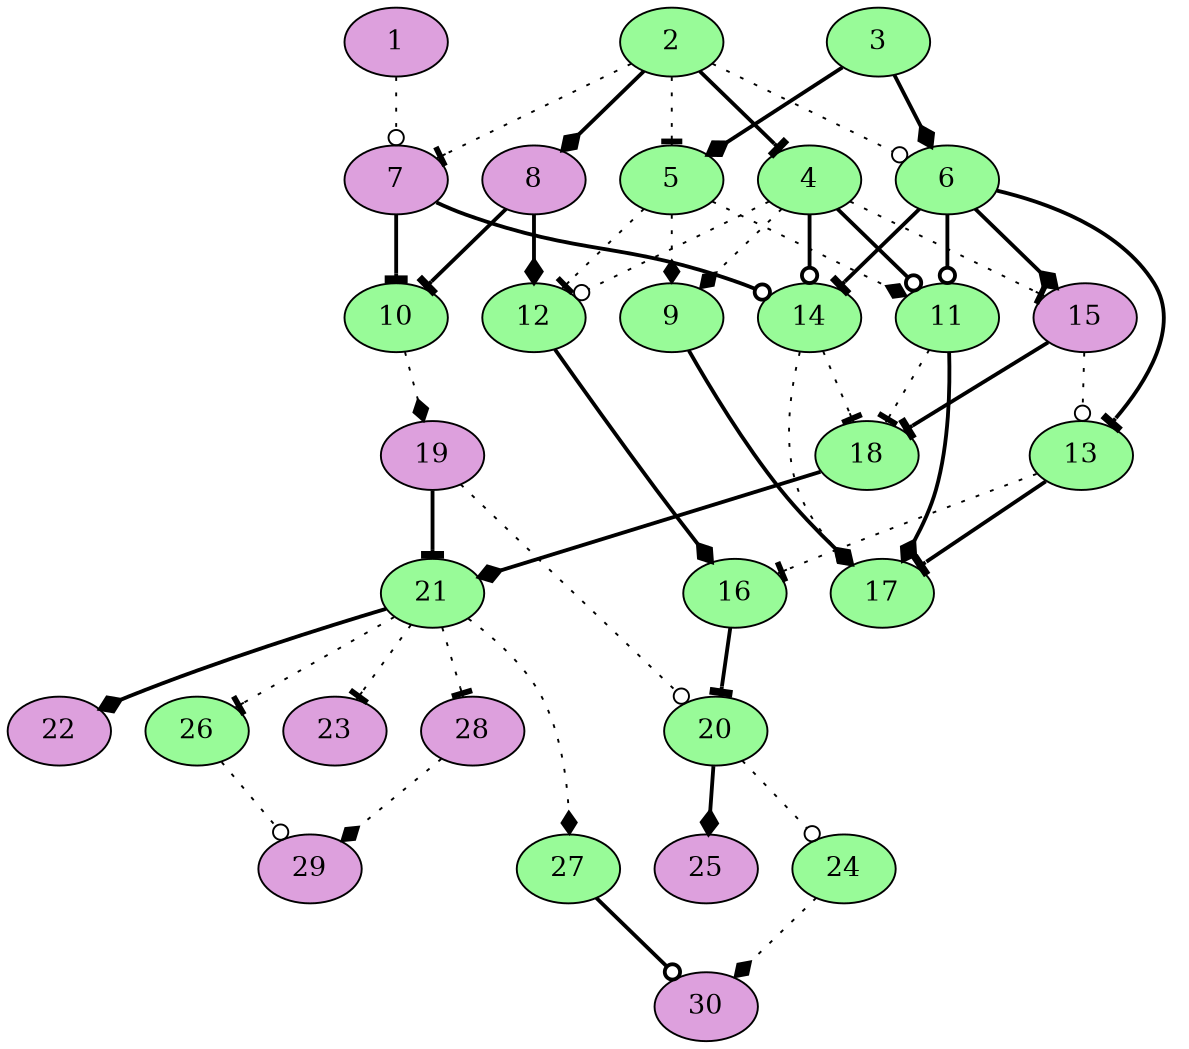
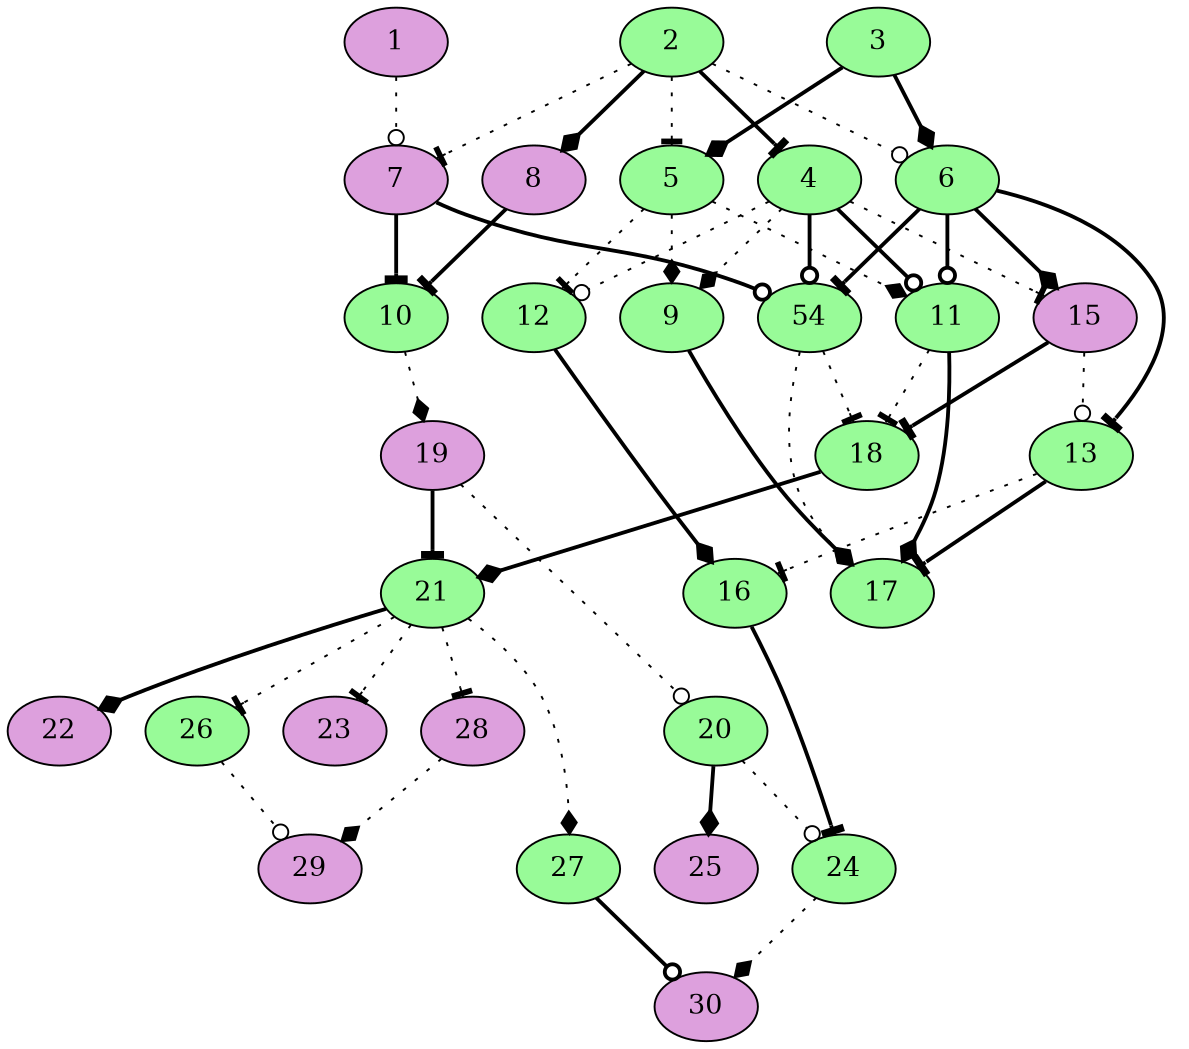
edge "8" -> "12": removed
node "14": label "14" -> "54"
edge "16" -> "20": now "16" -> "24"
